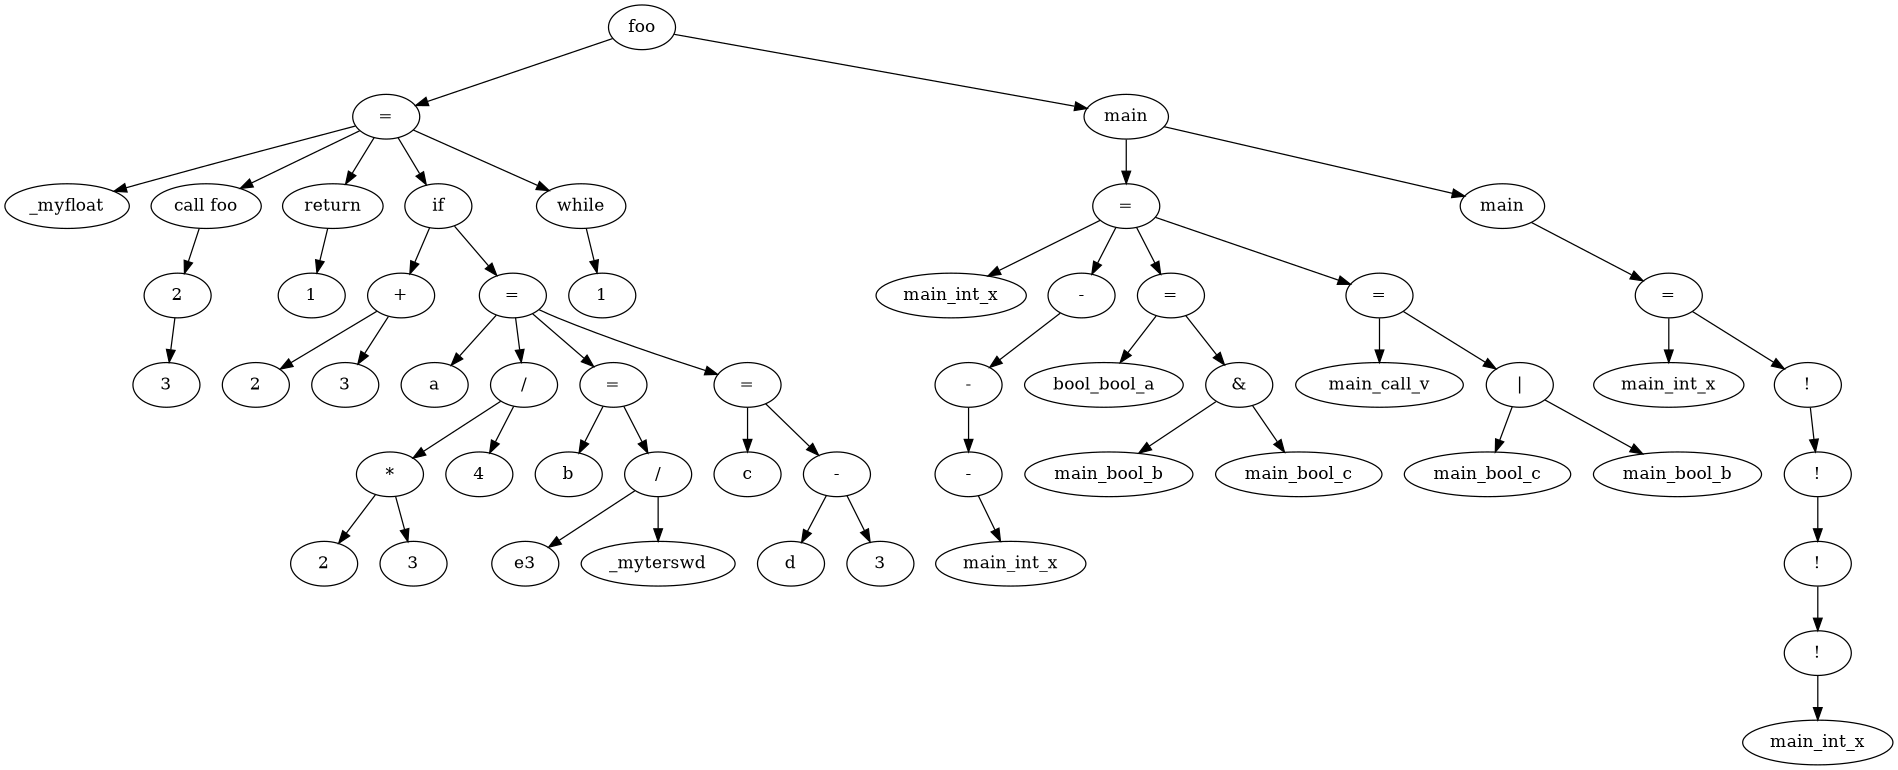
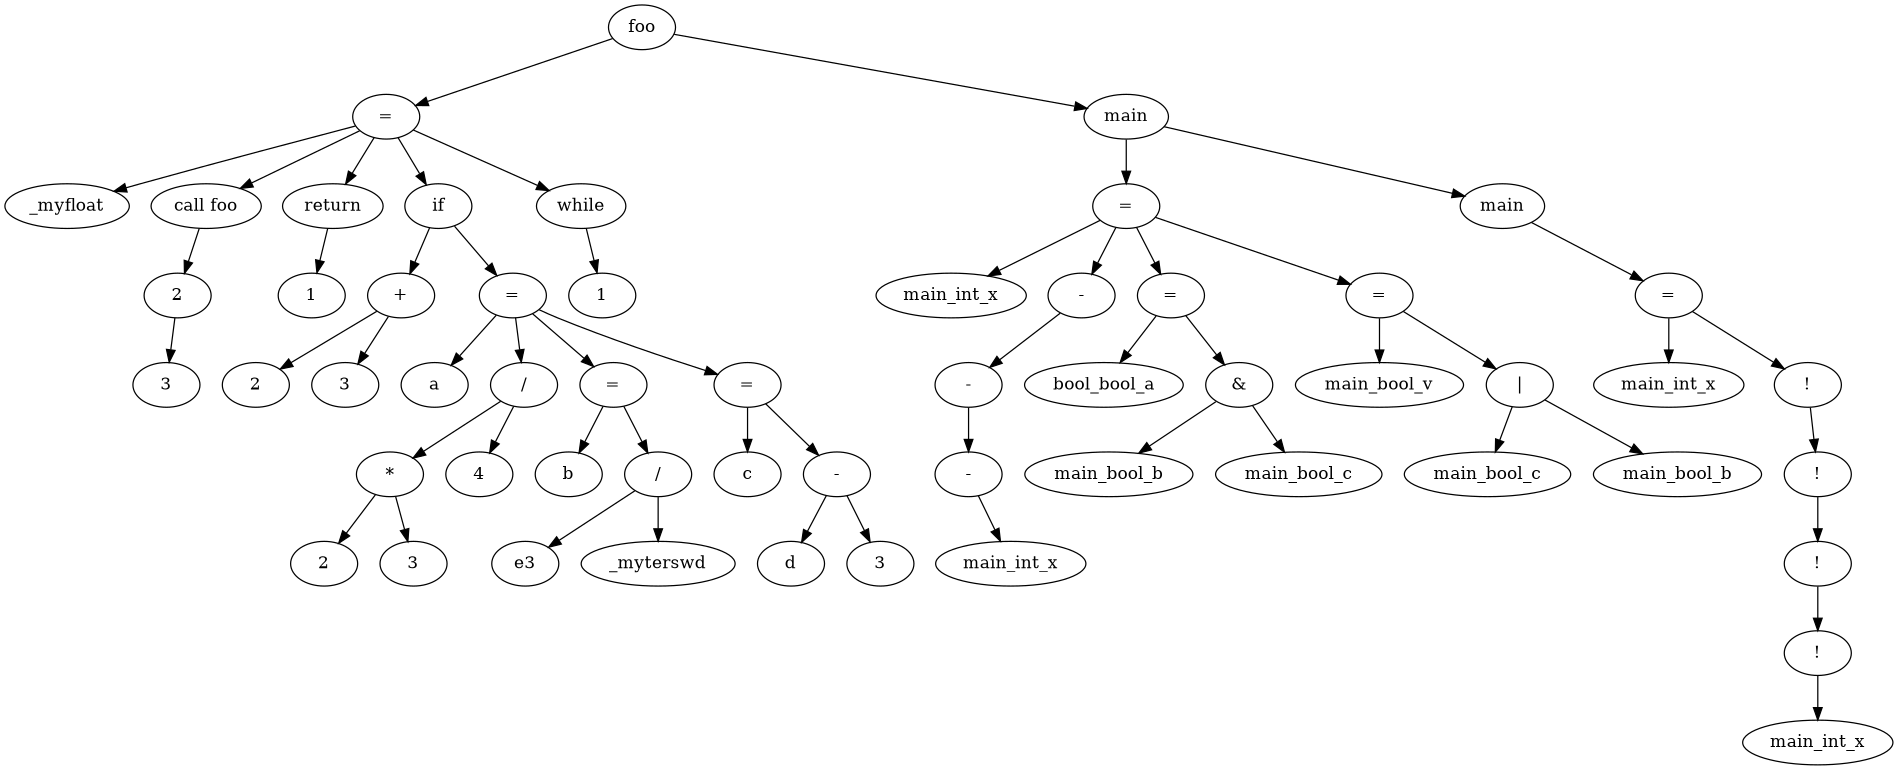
node "main_call_v": label "main_call_v" -> "main_bool_v"
